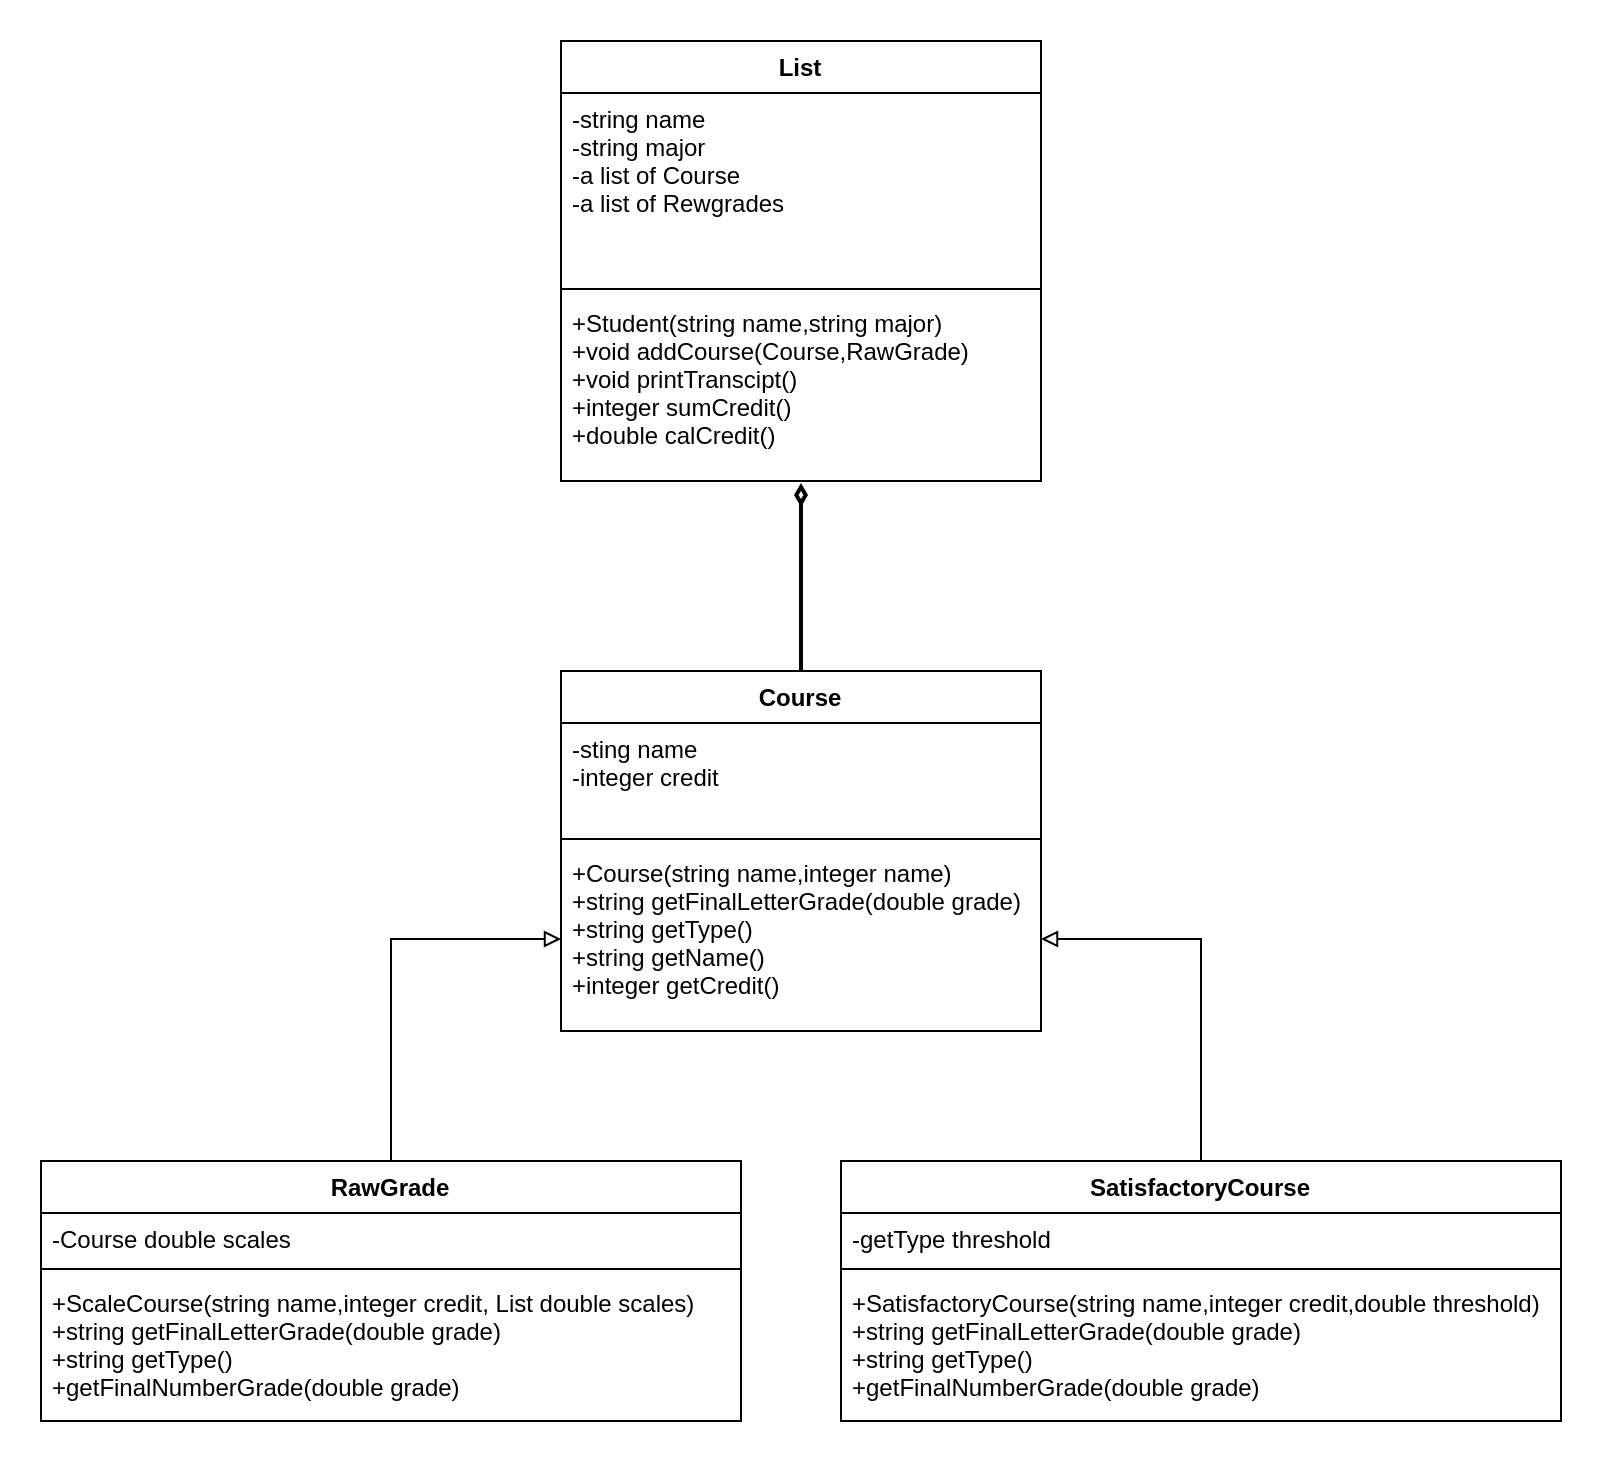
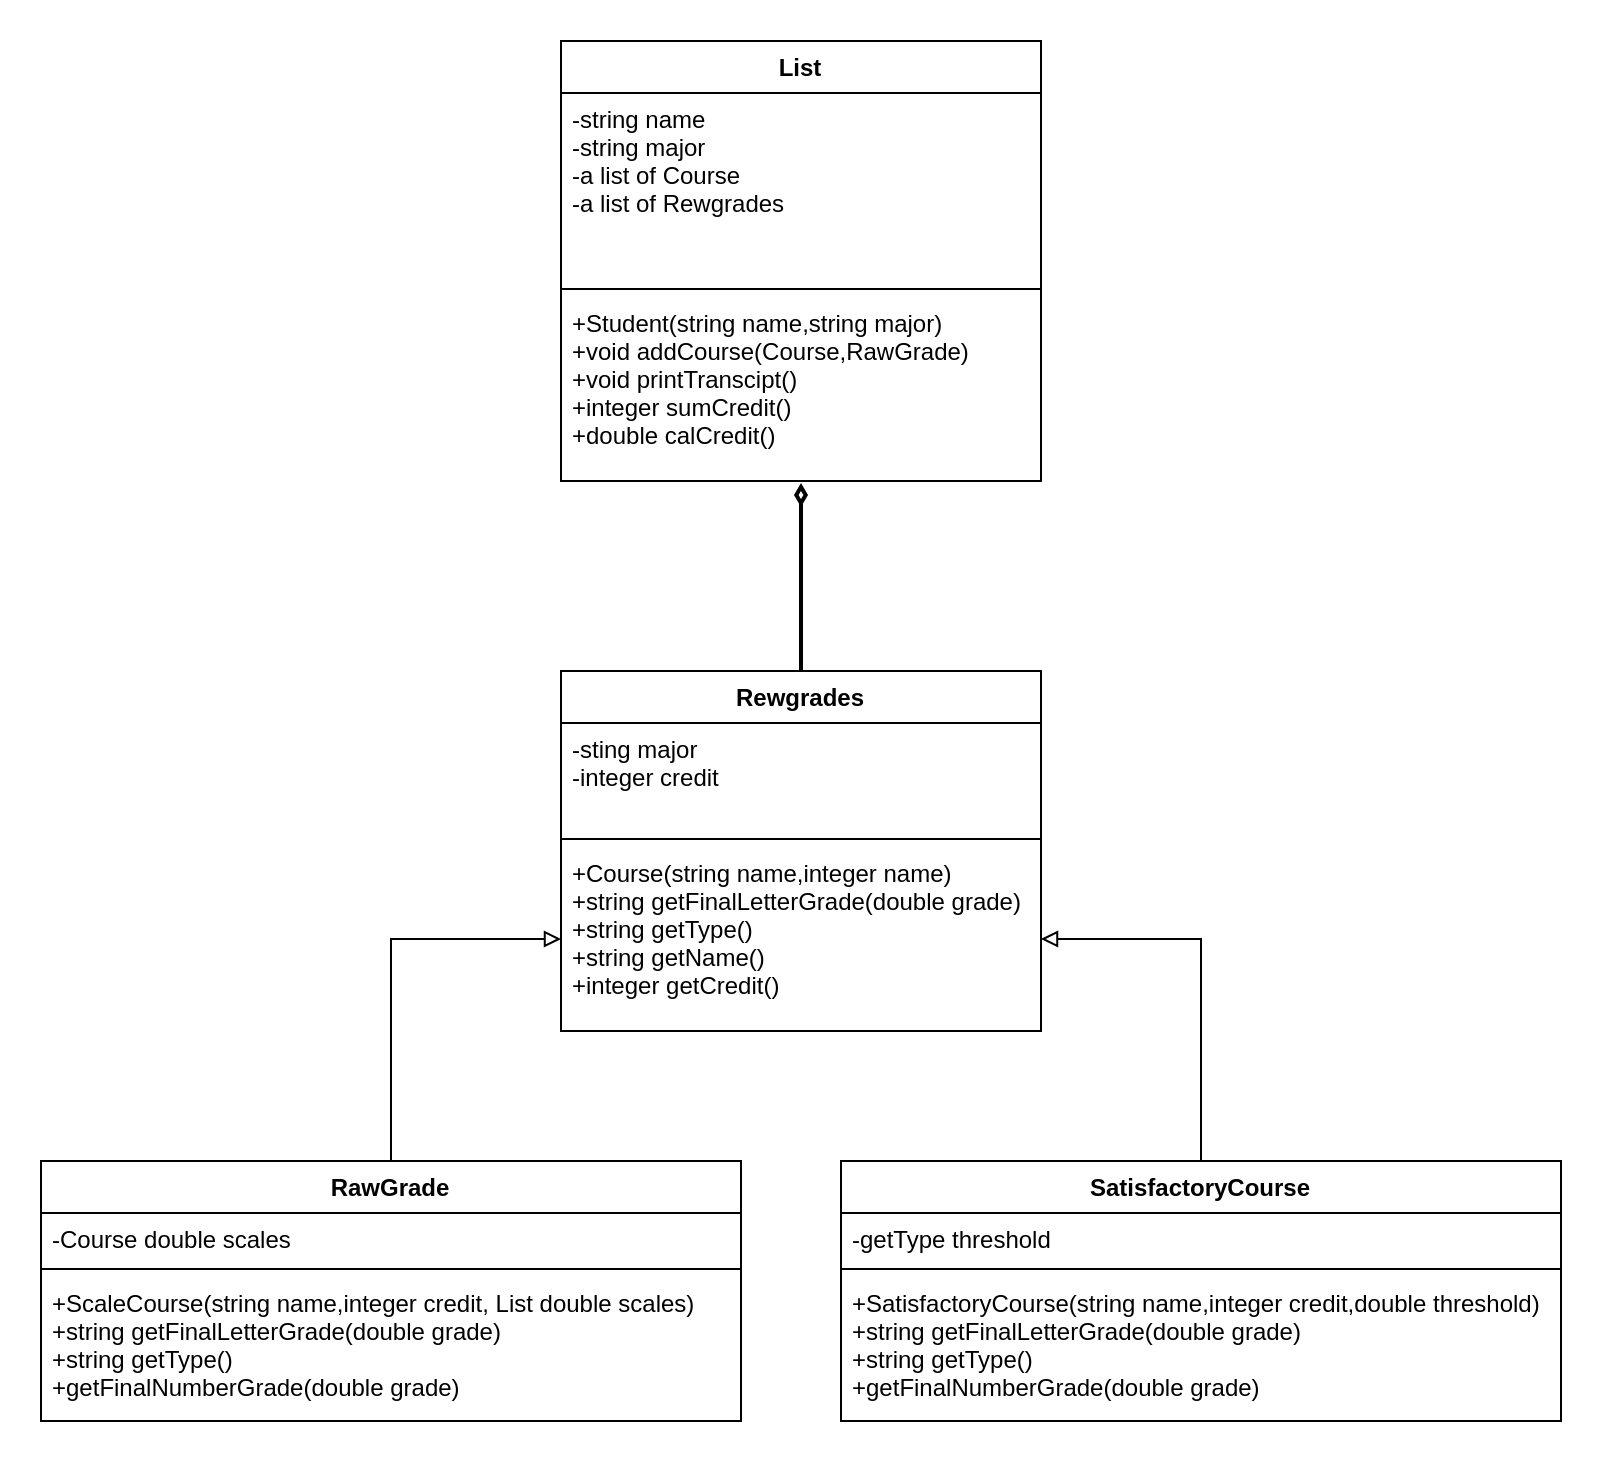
node "Course": label "Course" -> "Rewgrades"
node "-sting name -integer credit": label "-sting name -integer credit" -> "-sting major -integer credit"
